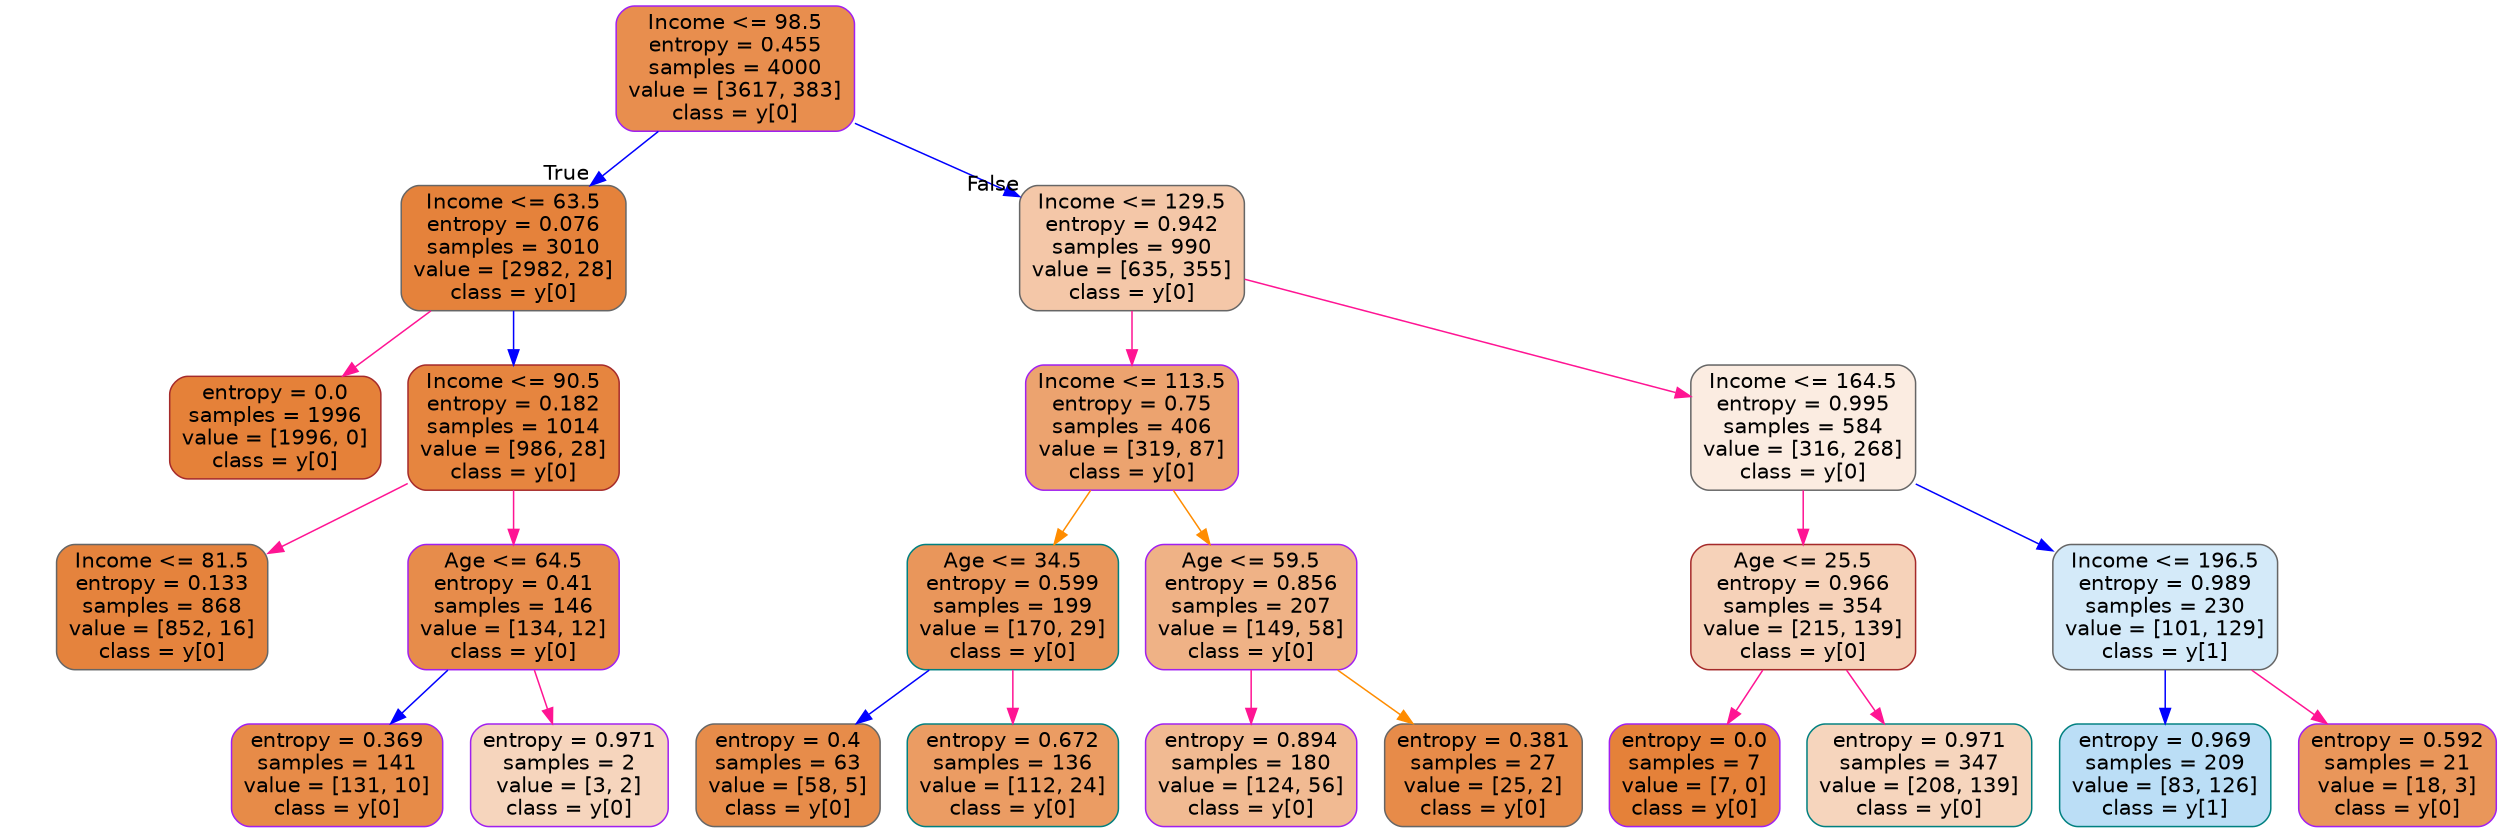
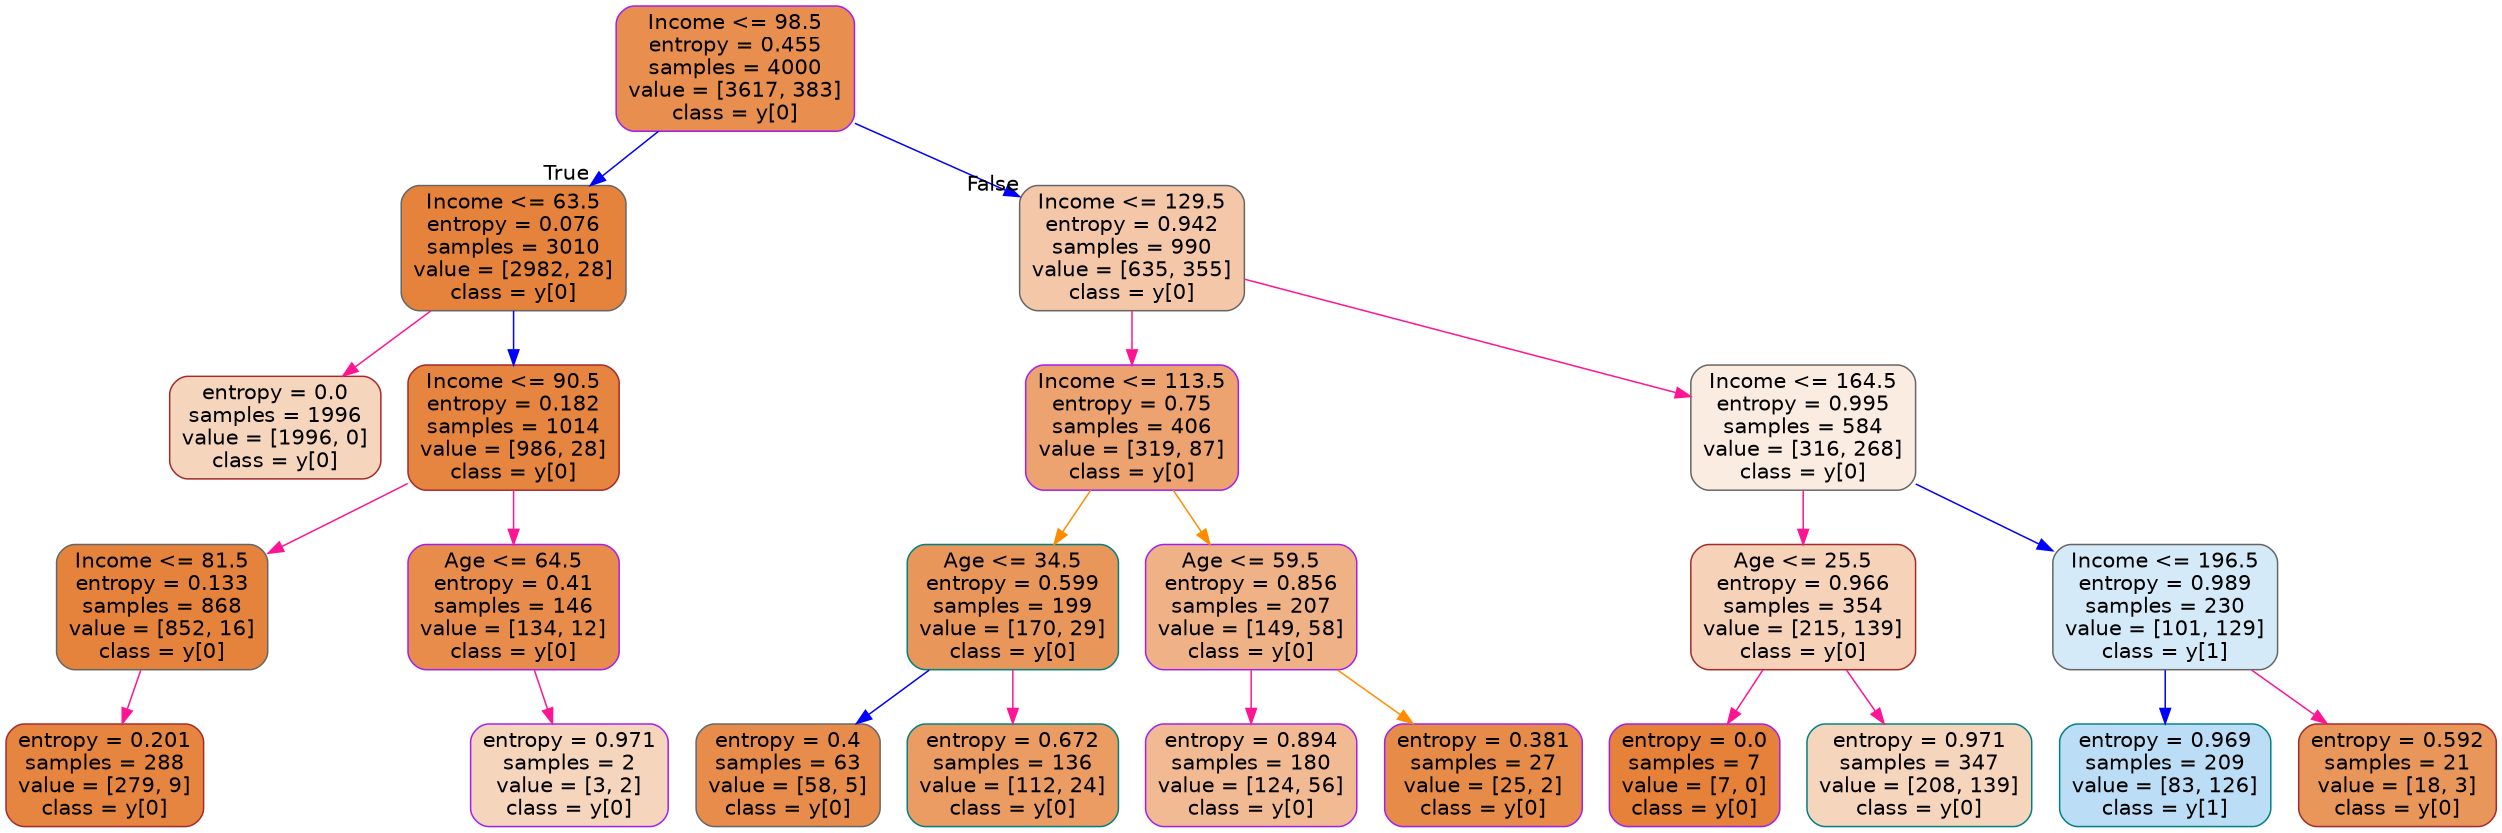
node "entropy = 0.0 samples = 1996 value = [1996, 0] class = y[0]": fillcolor #e58139 -> #f6d5bd
node "entropy = 0.201 samples = 288 value = [279, 9] class = y[0]": added
node "entropy = 0.369 samples = 141 value = [131, 10] class = y[0]": removed
node "entropy = 0.381 samples = 27 value = [25, 2] class = y[0]": color gray40 -> purple
node "entropy = 0.592 samples = 21 value = [18, 3] class = y[0]": color purple -> brown
